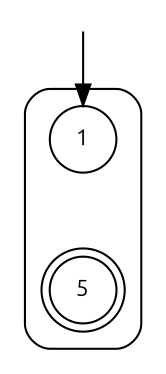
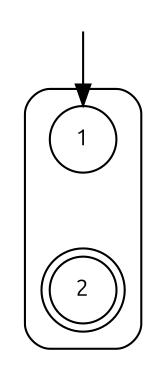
node "5": label "5" -> "2"
